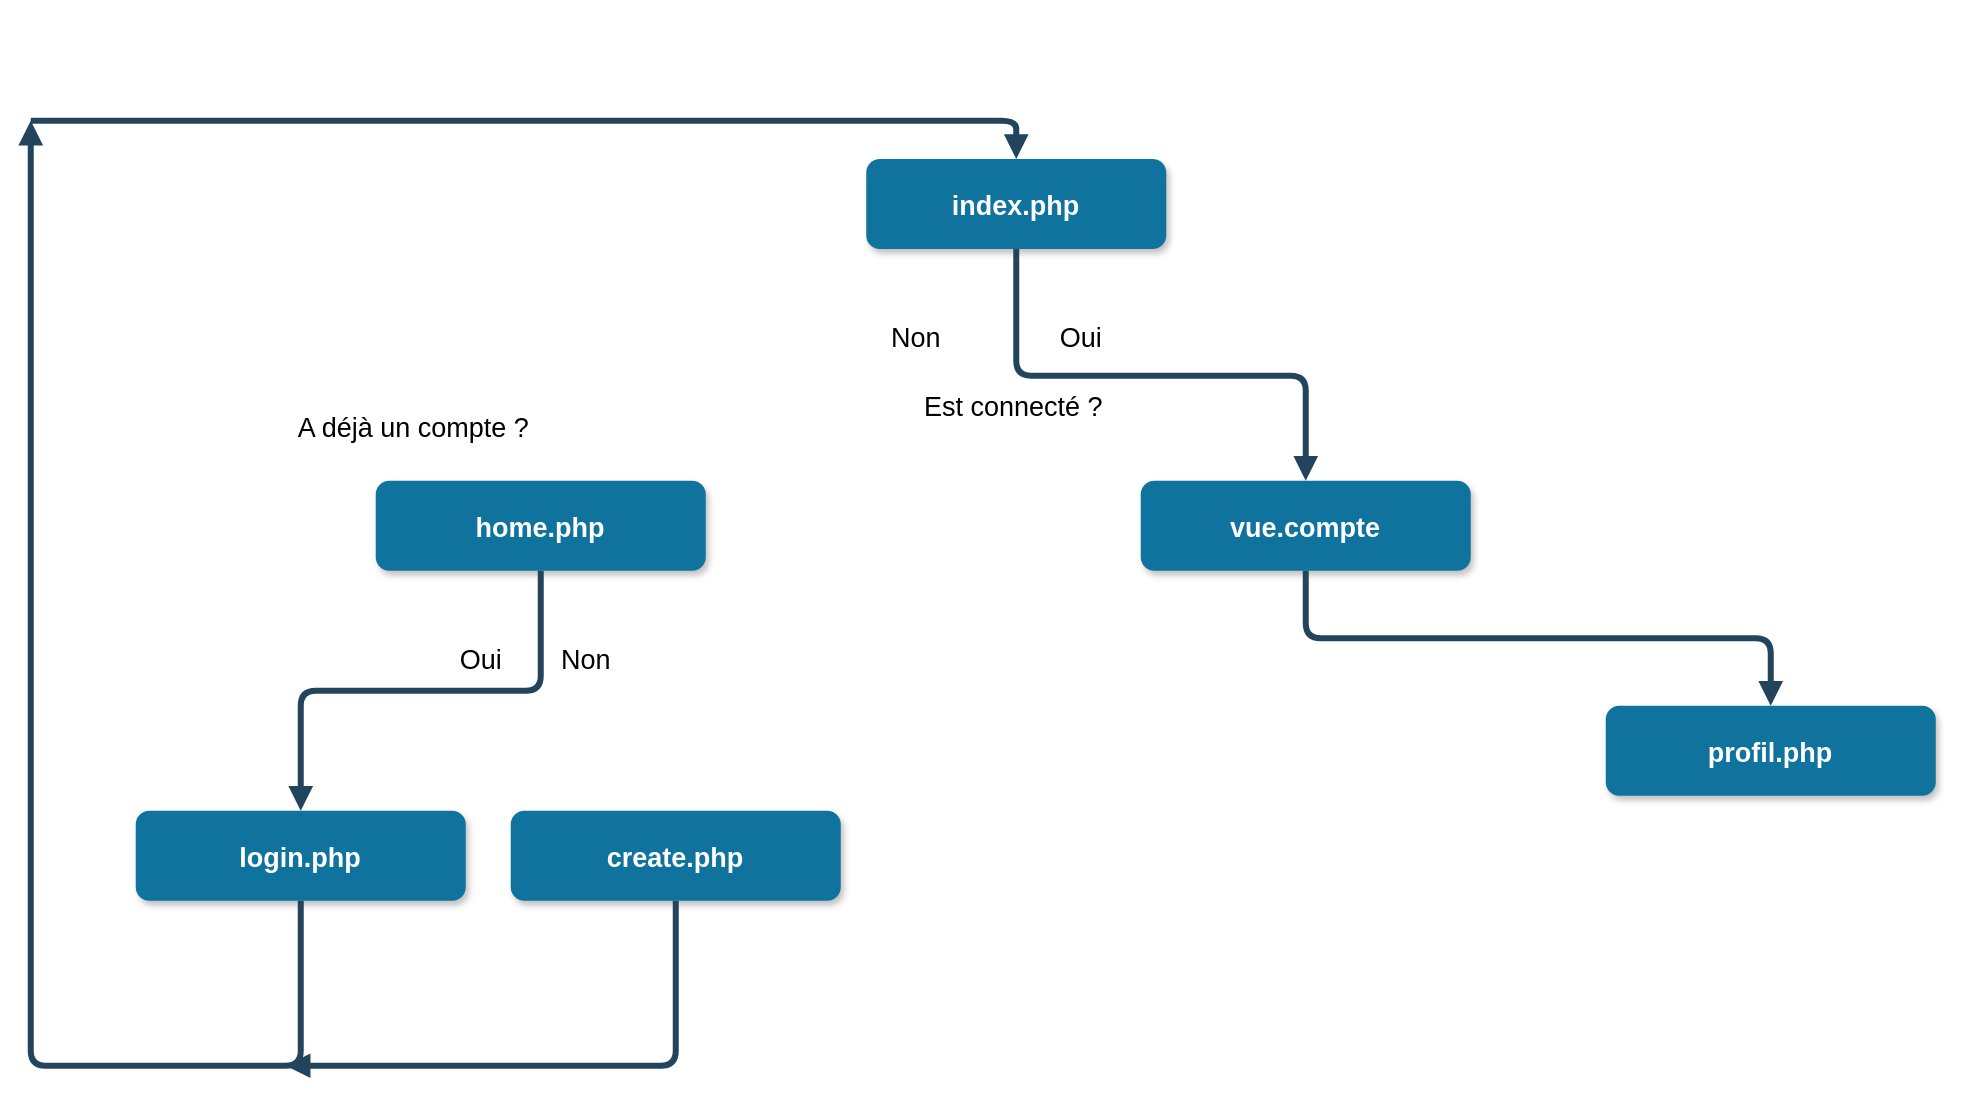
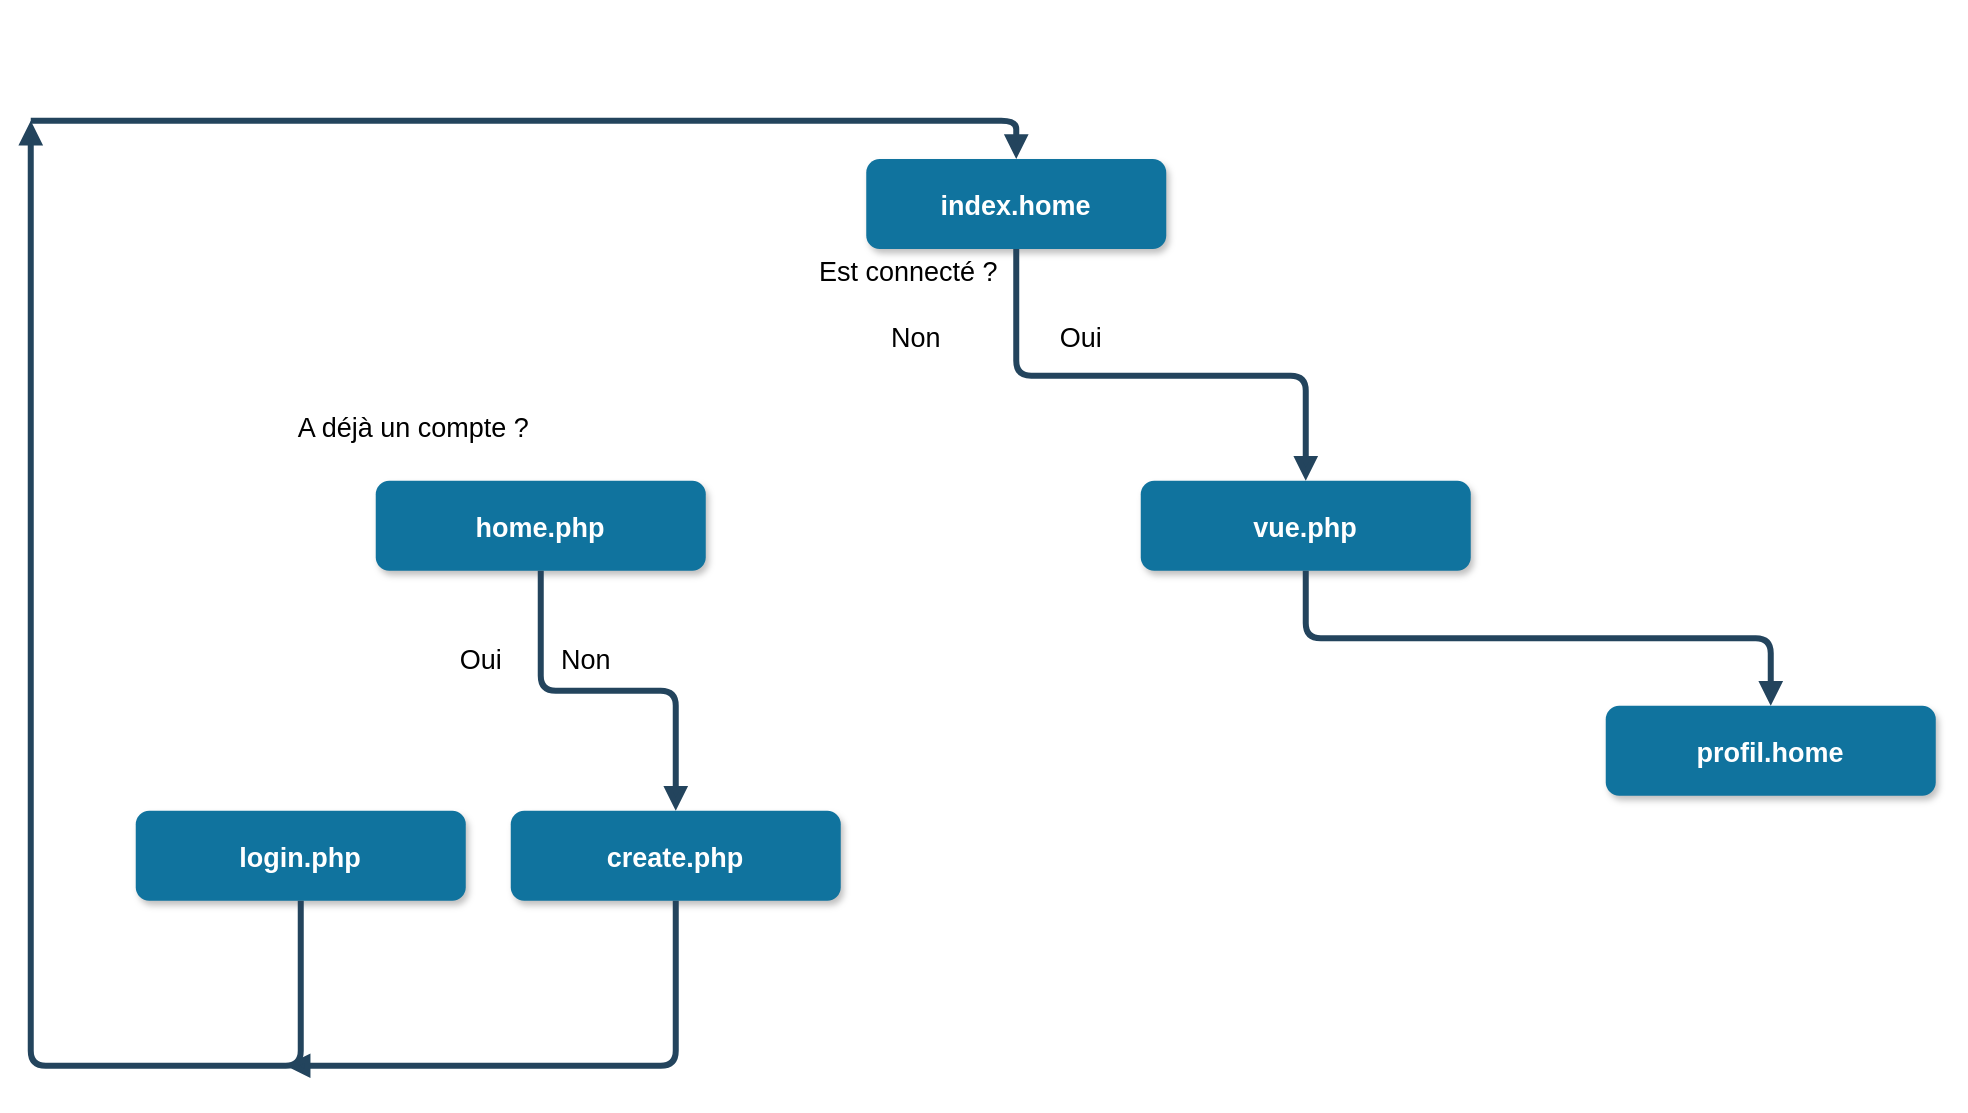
node "index.php": label "index.php" -> "index.home"
node "Est connecté ?": moved (1013, 407) -> (908, 272)
node "vue.compte": label "vue.compte" -> "vue.php"
edge "home.php" -> "login.php": removed
edge "home.php" -> "create.php": added
node "profil.php": label "profil.php" -> "profil.home"
